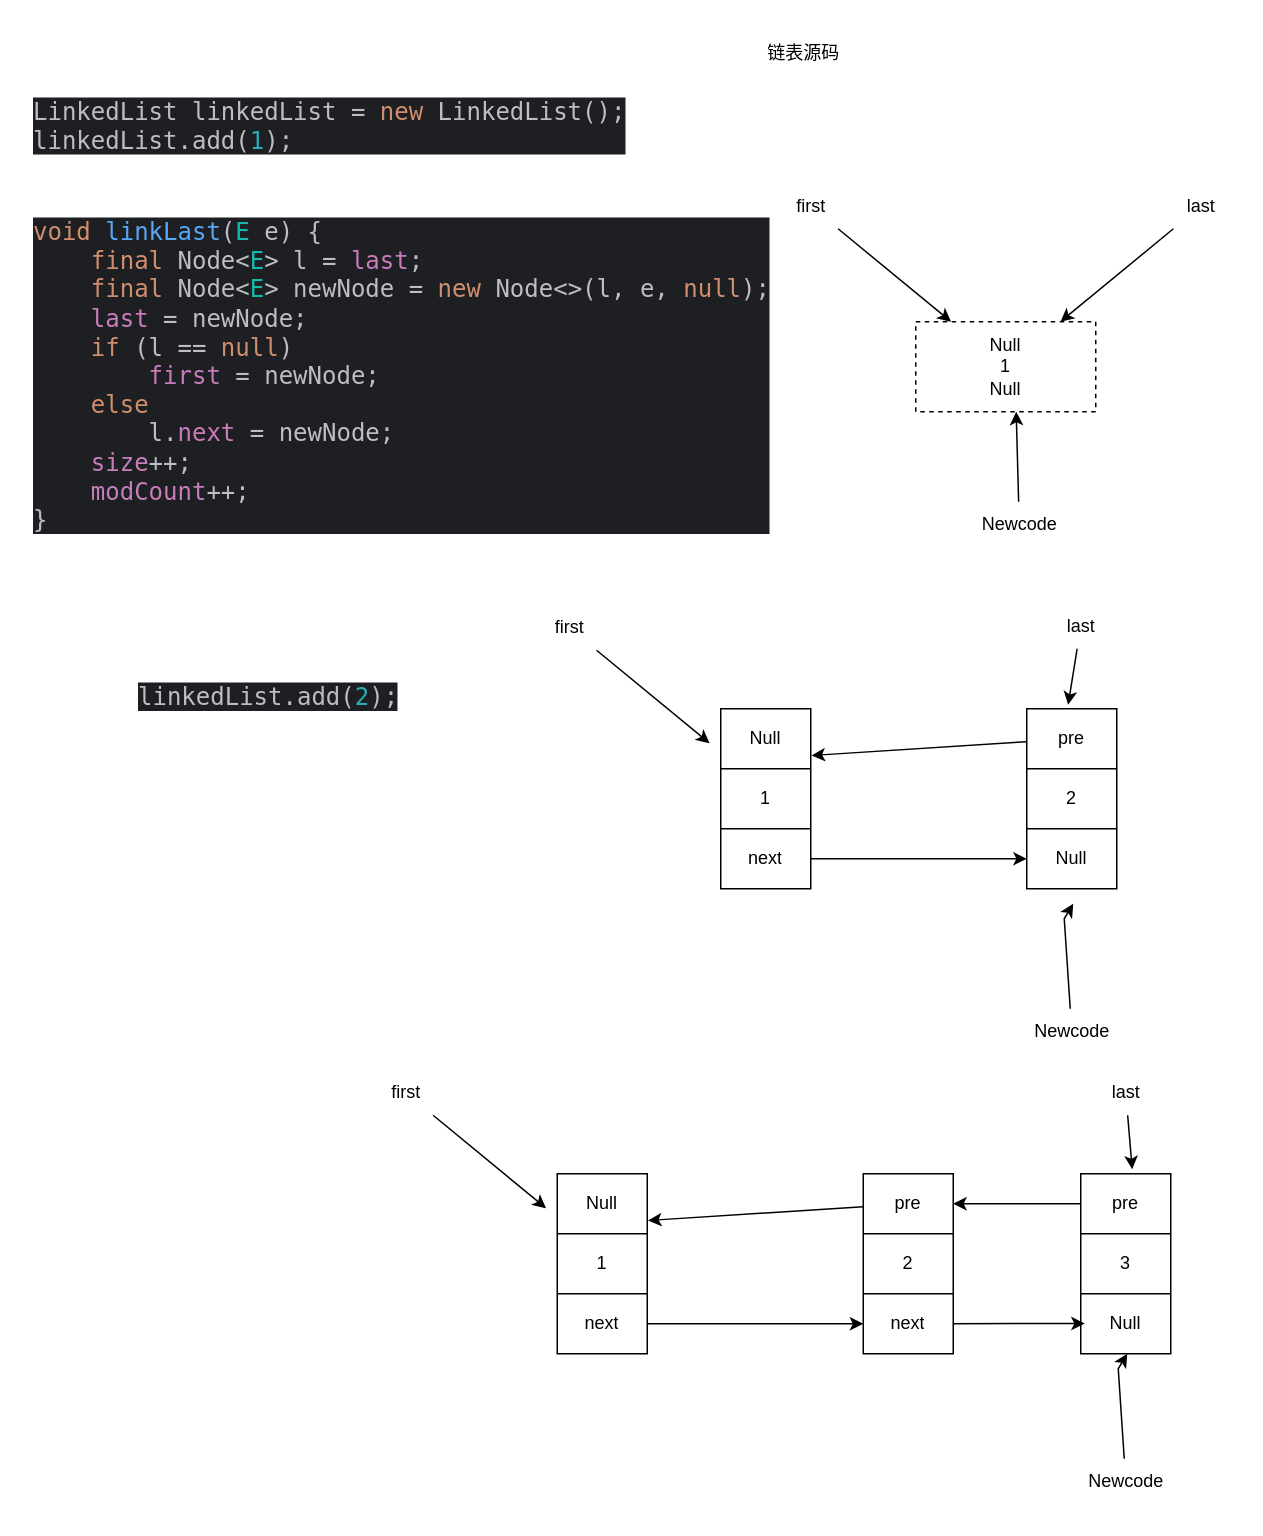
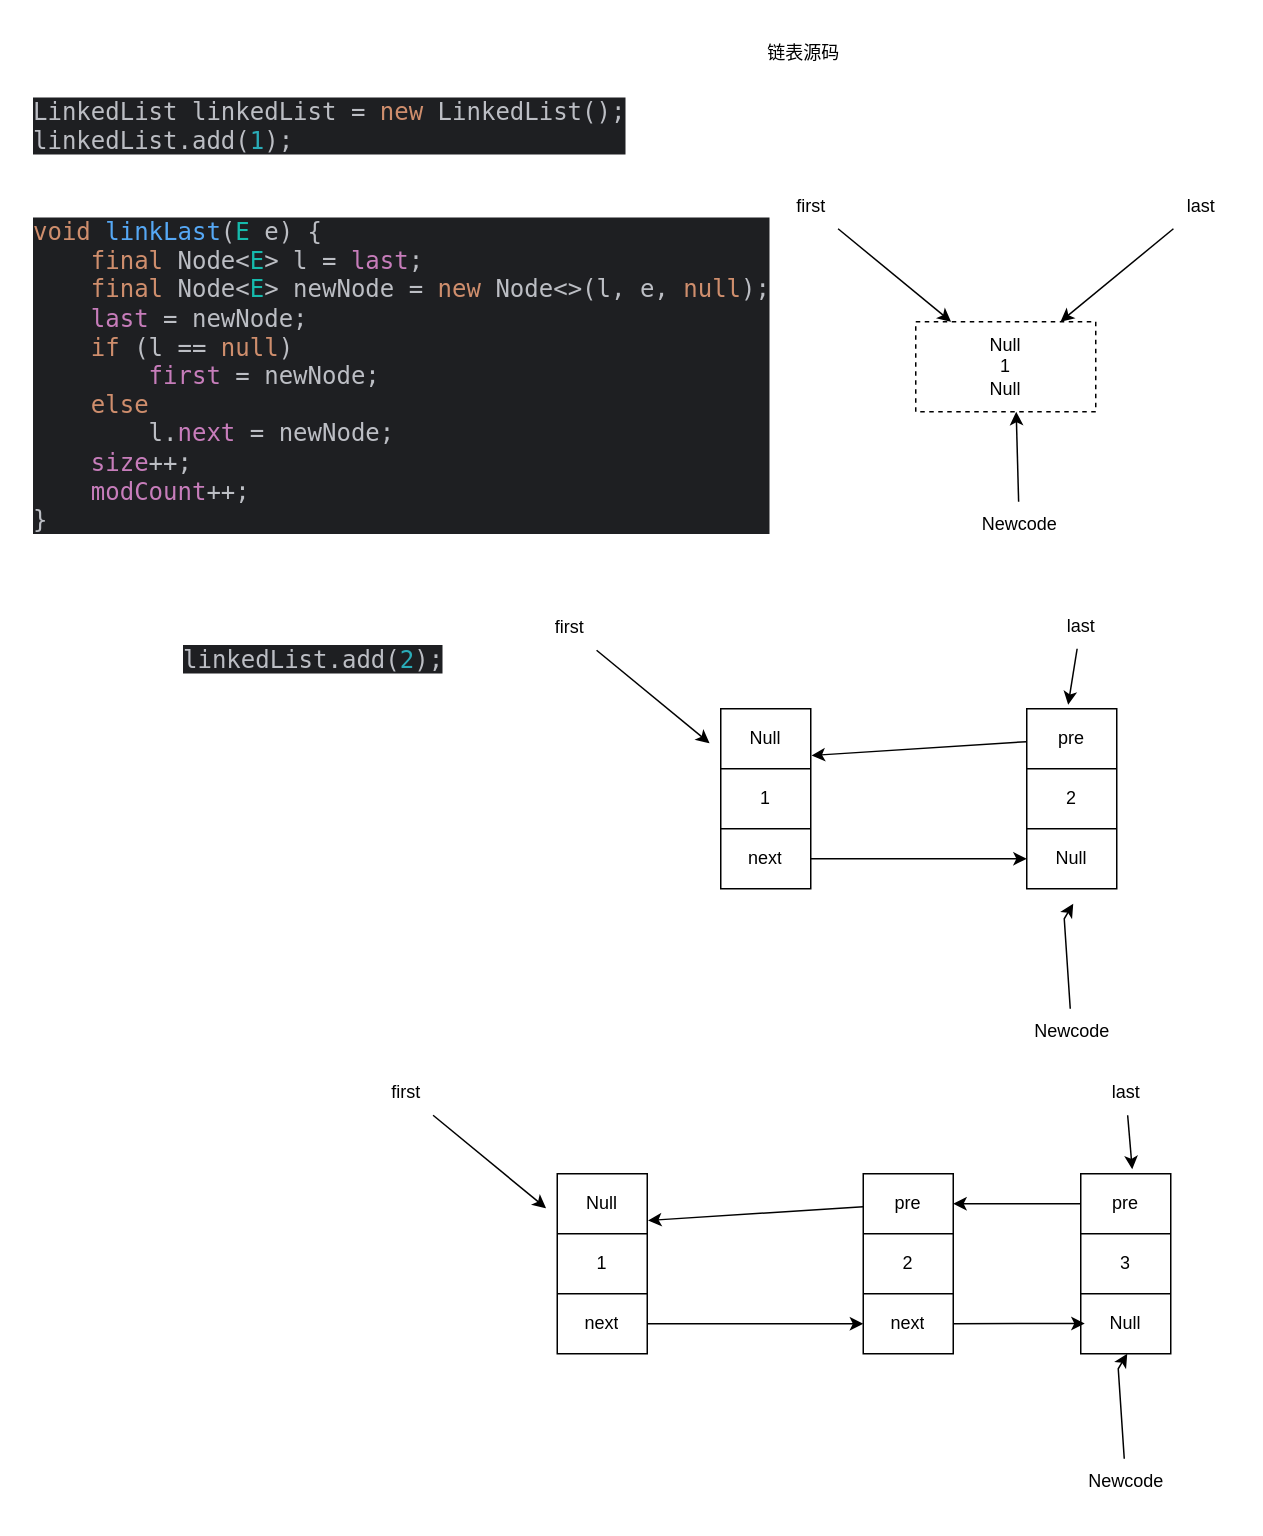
node "linkedList.add(2);": moved (271, 701) -> (316, 664)
